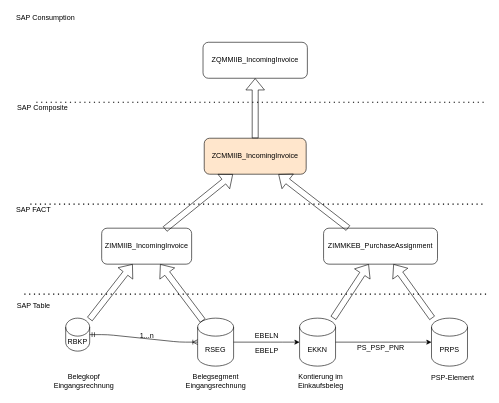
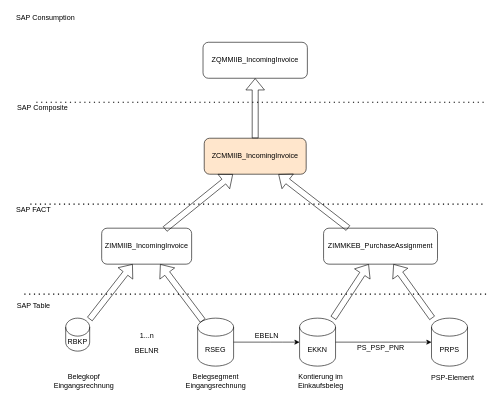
edge "RBKP" -- "RSEG": removed
node "BELNR": added
node "EBELP": removed
